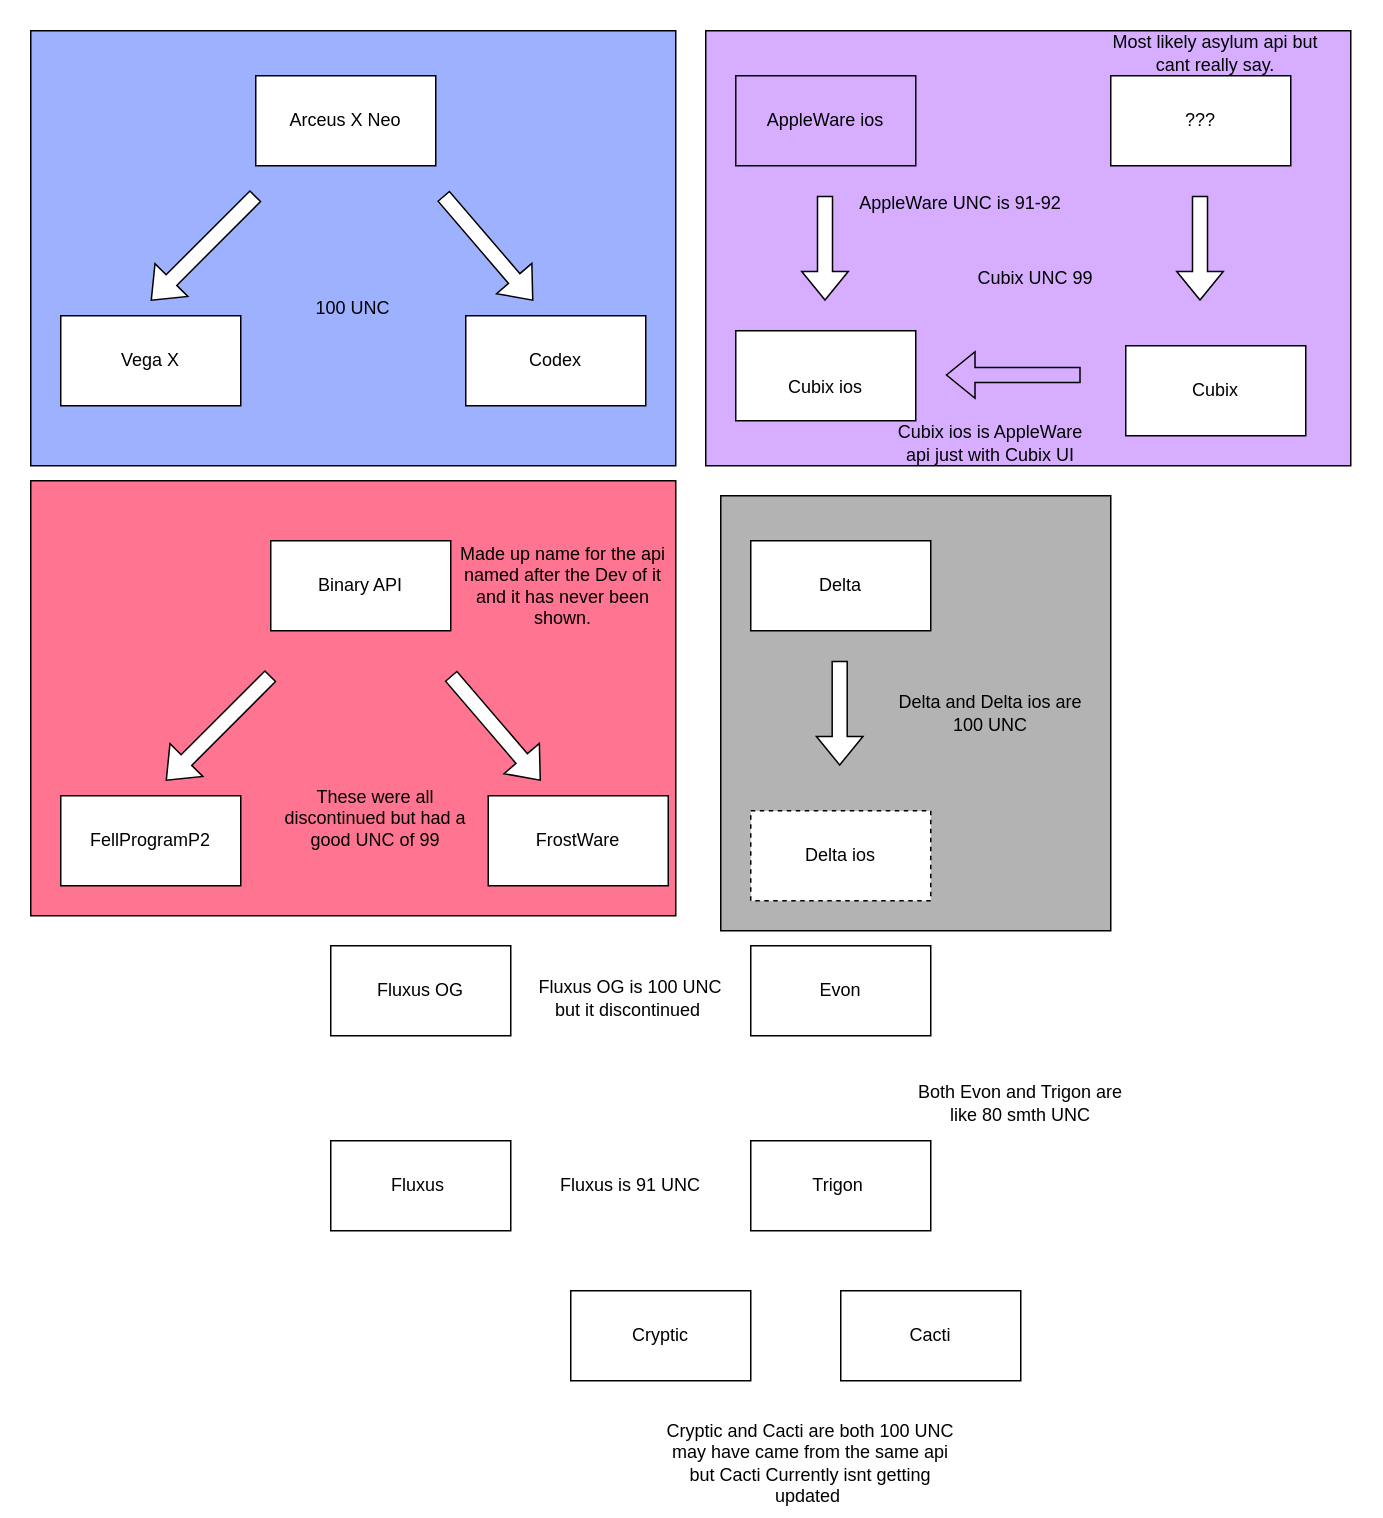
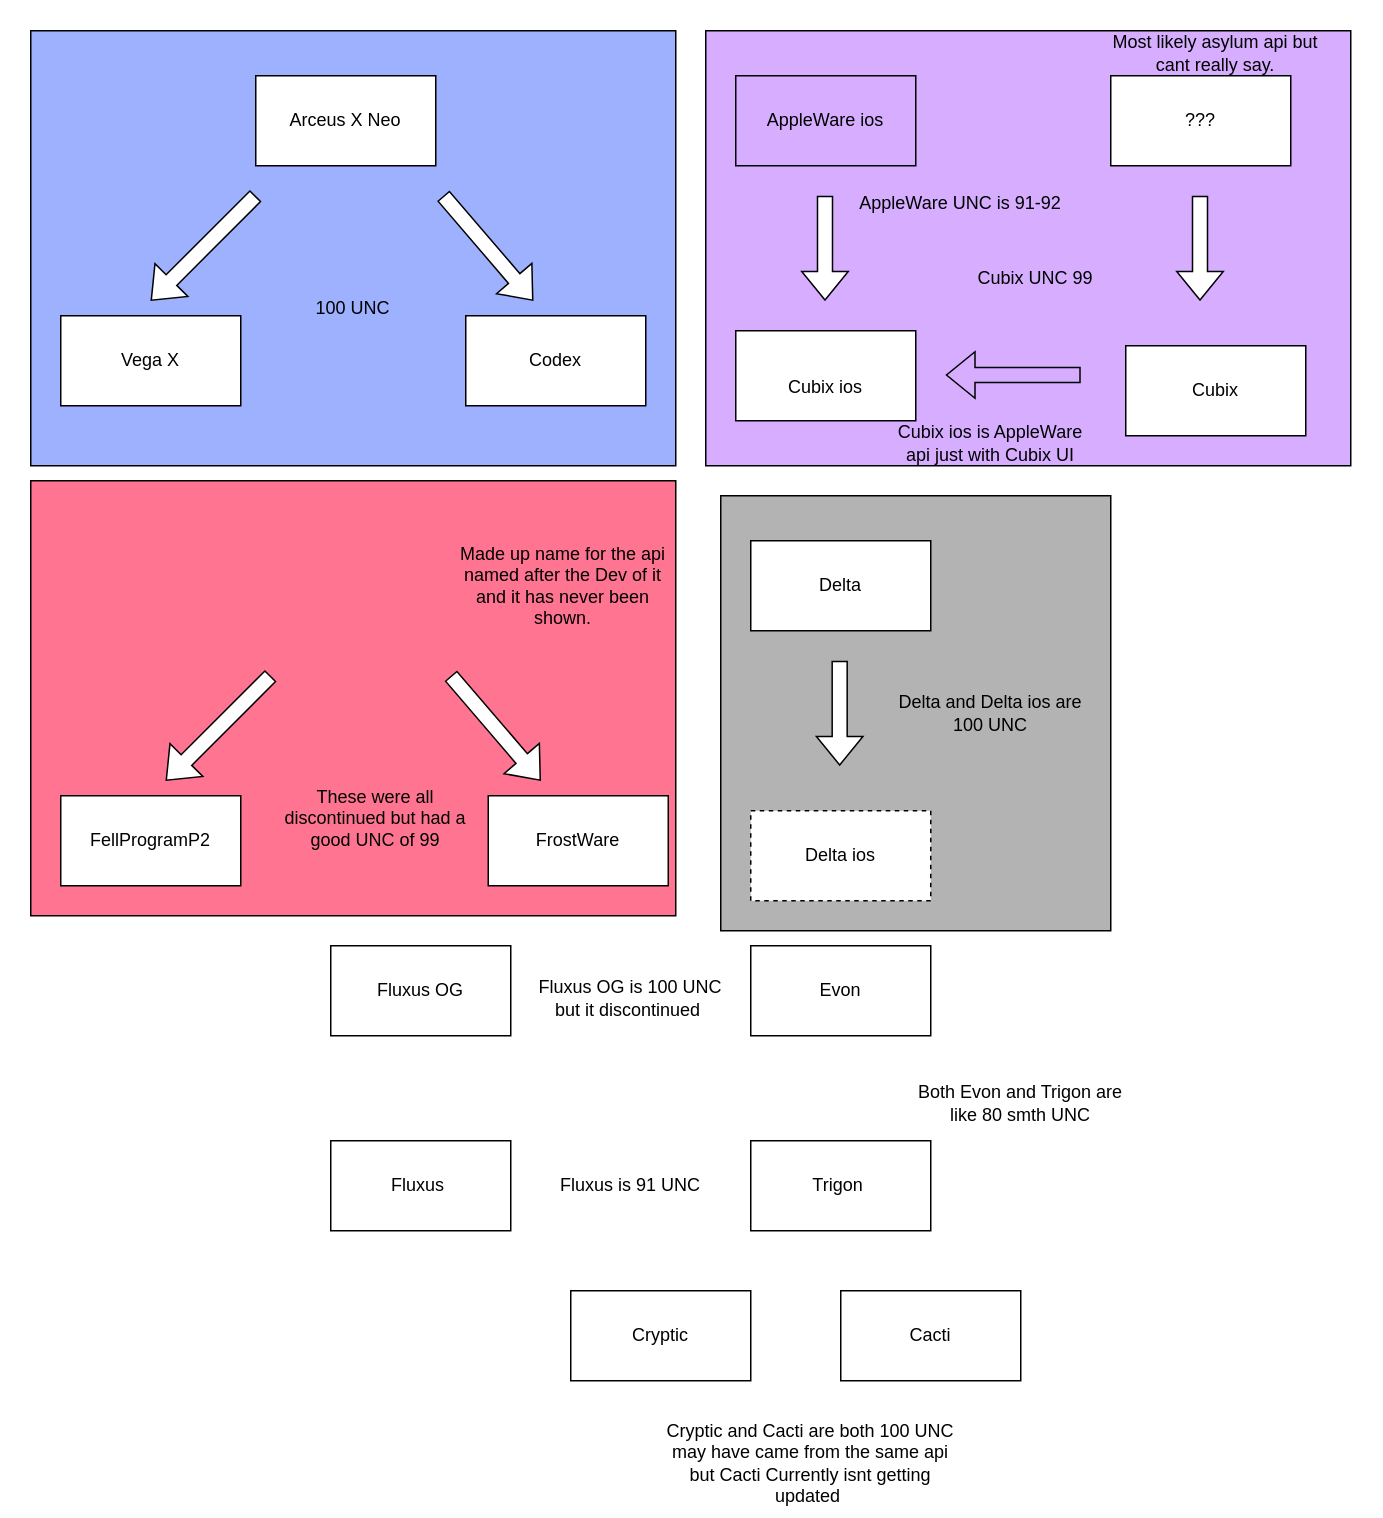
node "Binary API": removed
